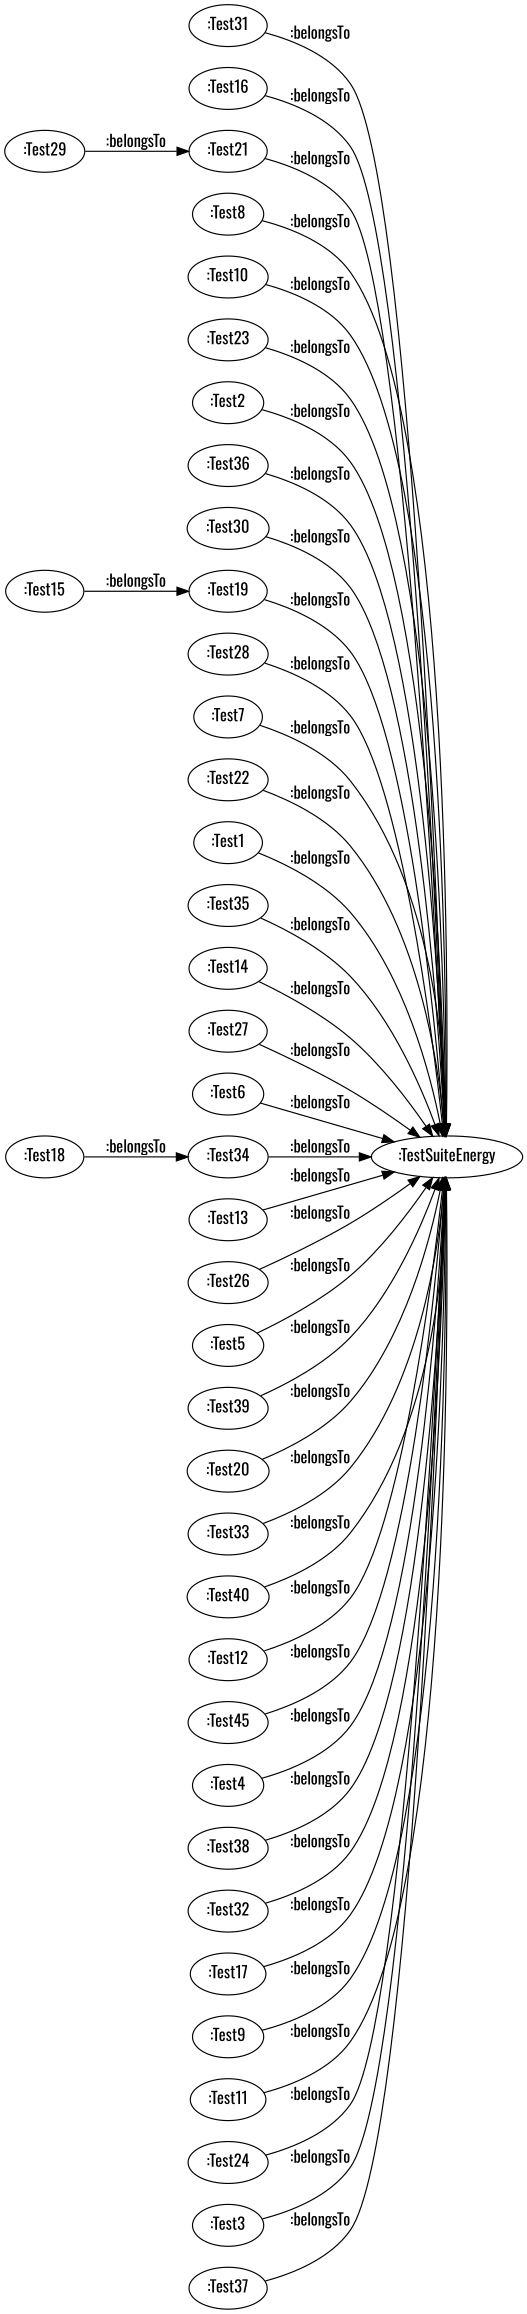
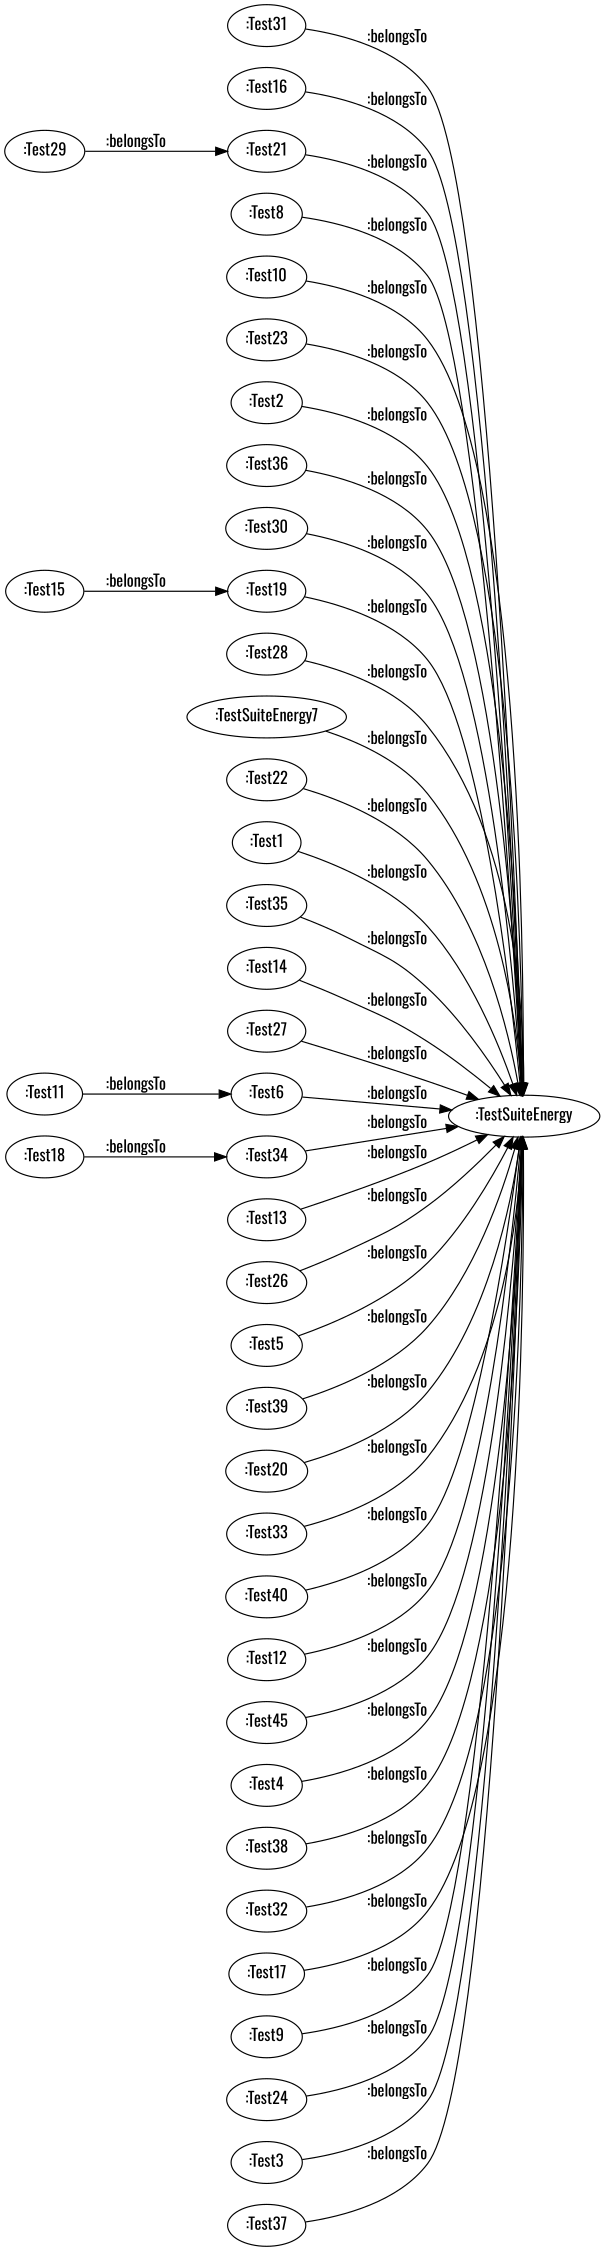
node ":Test7": label ":Test7" -> ":TestSuiteEnergy7"
edge ":Test11" -> ":TestSuiteEnergy": now ":Test11" -> ":Test6"
